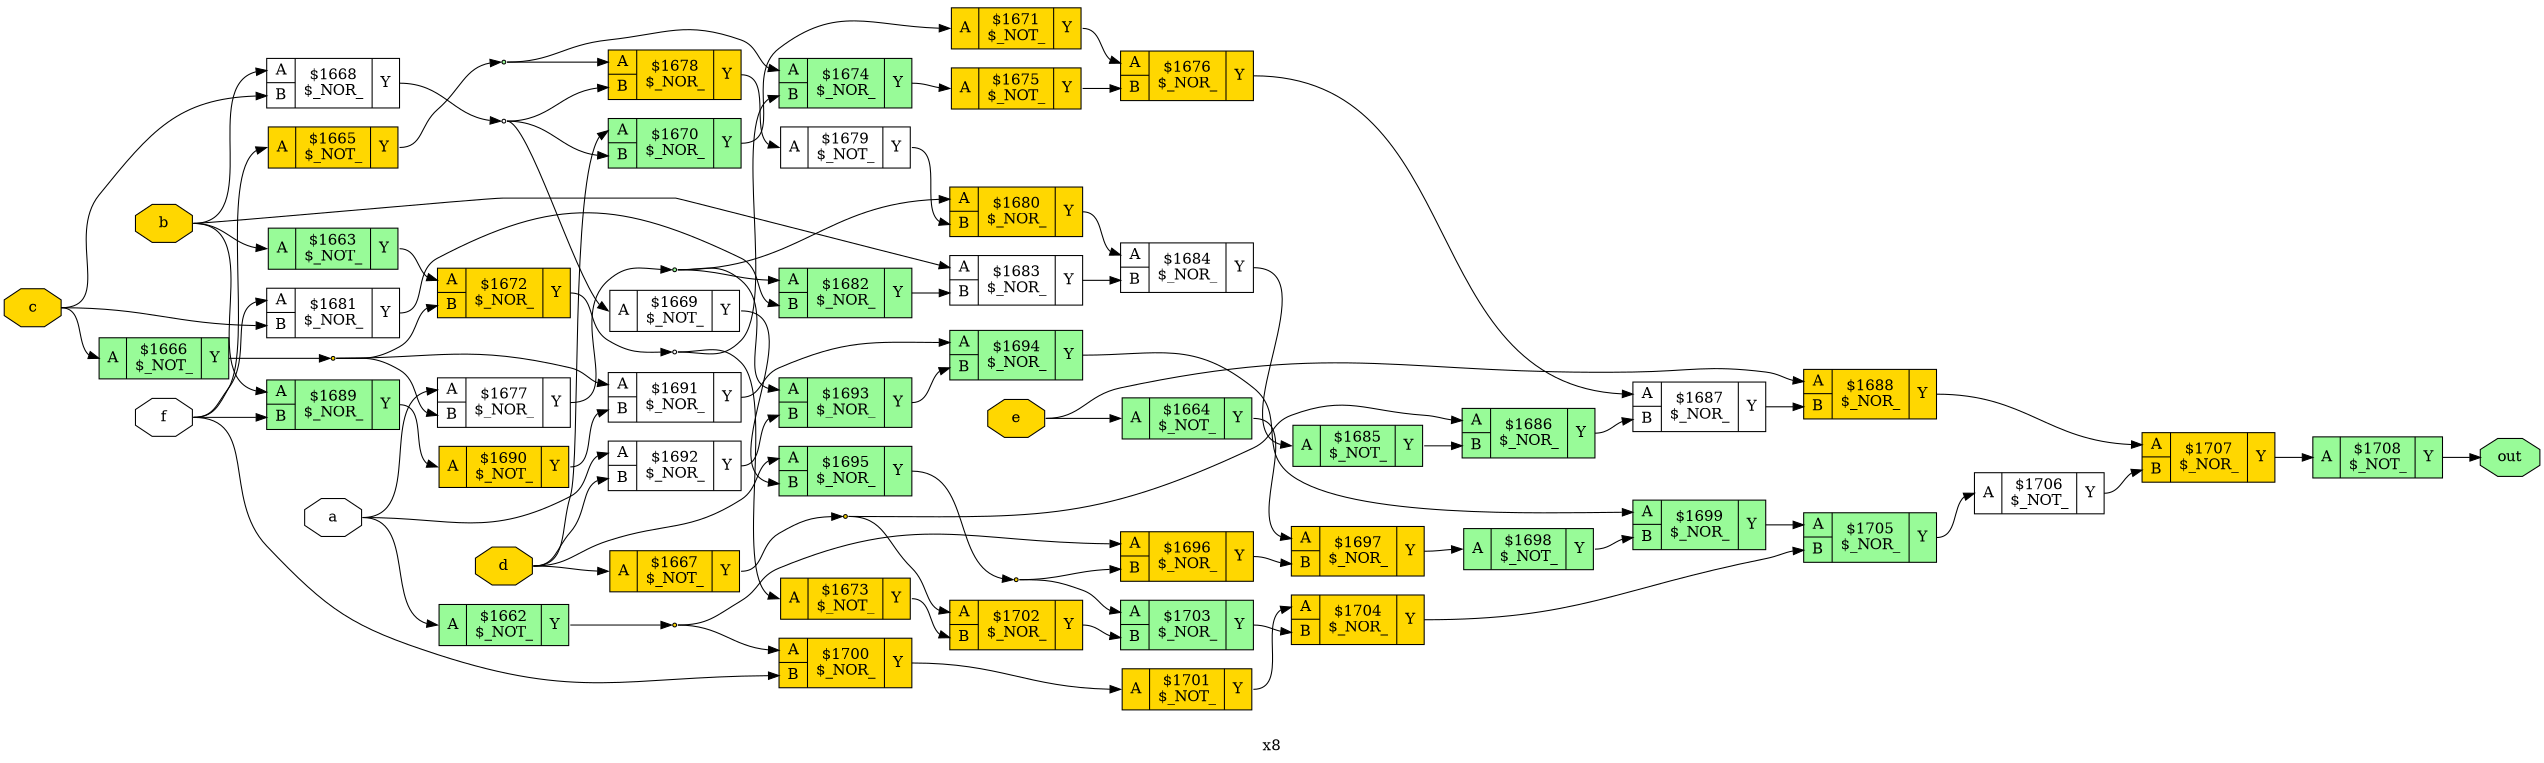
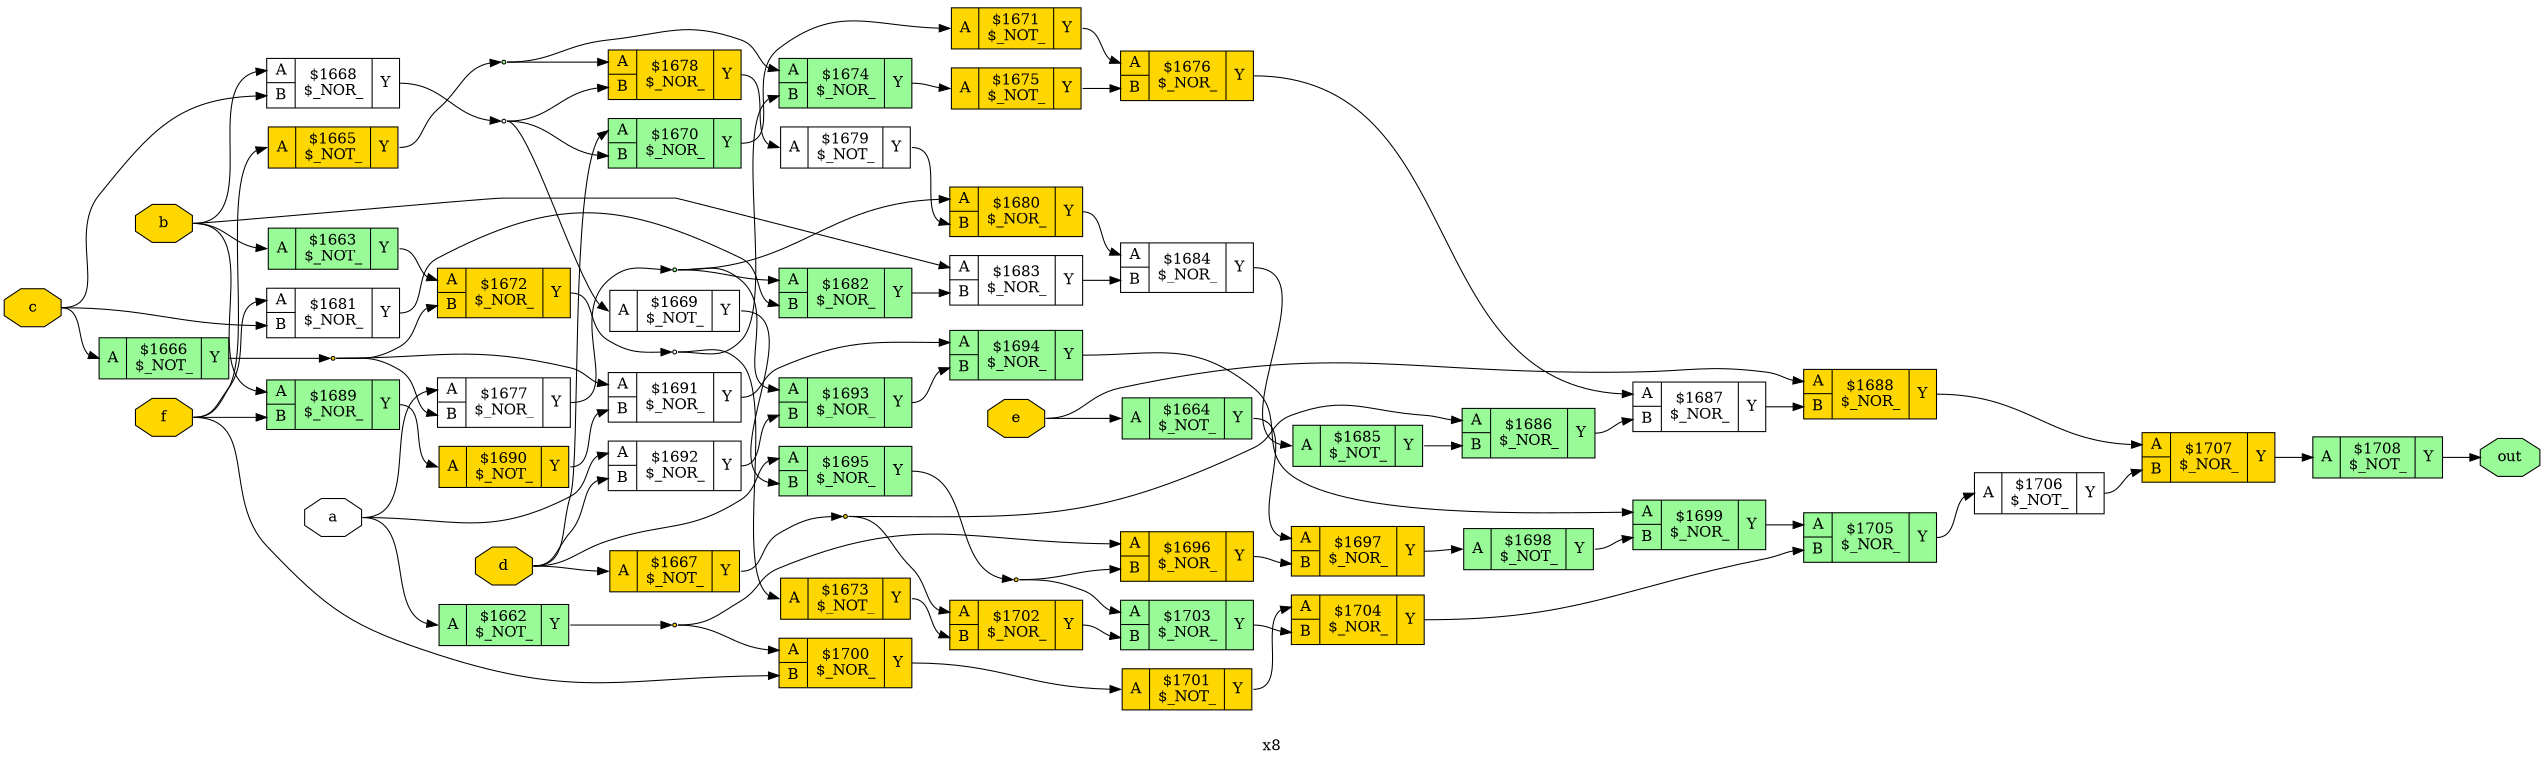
node "f": fillcolor white -> gold
